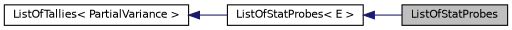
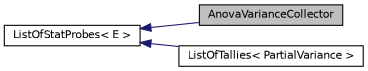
edge "ListOfStatProbes< E >" -> "ListOfTallies< PartialVariance >": reversed
node "ListOfStatProbes": label "ListOfStatProbes" -> "AnovaVarianceCollector"
